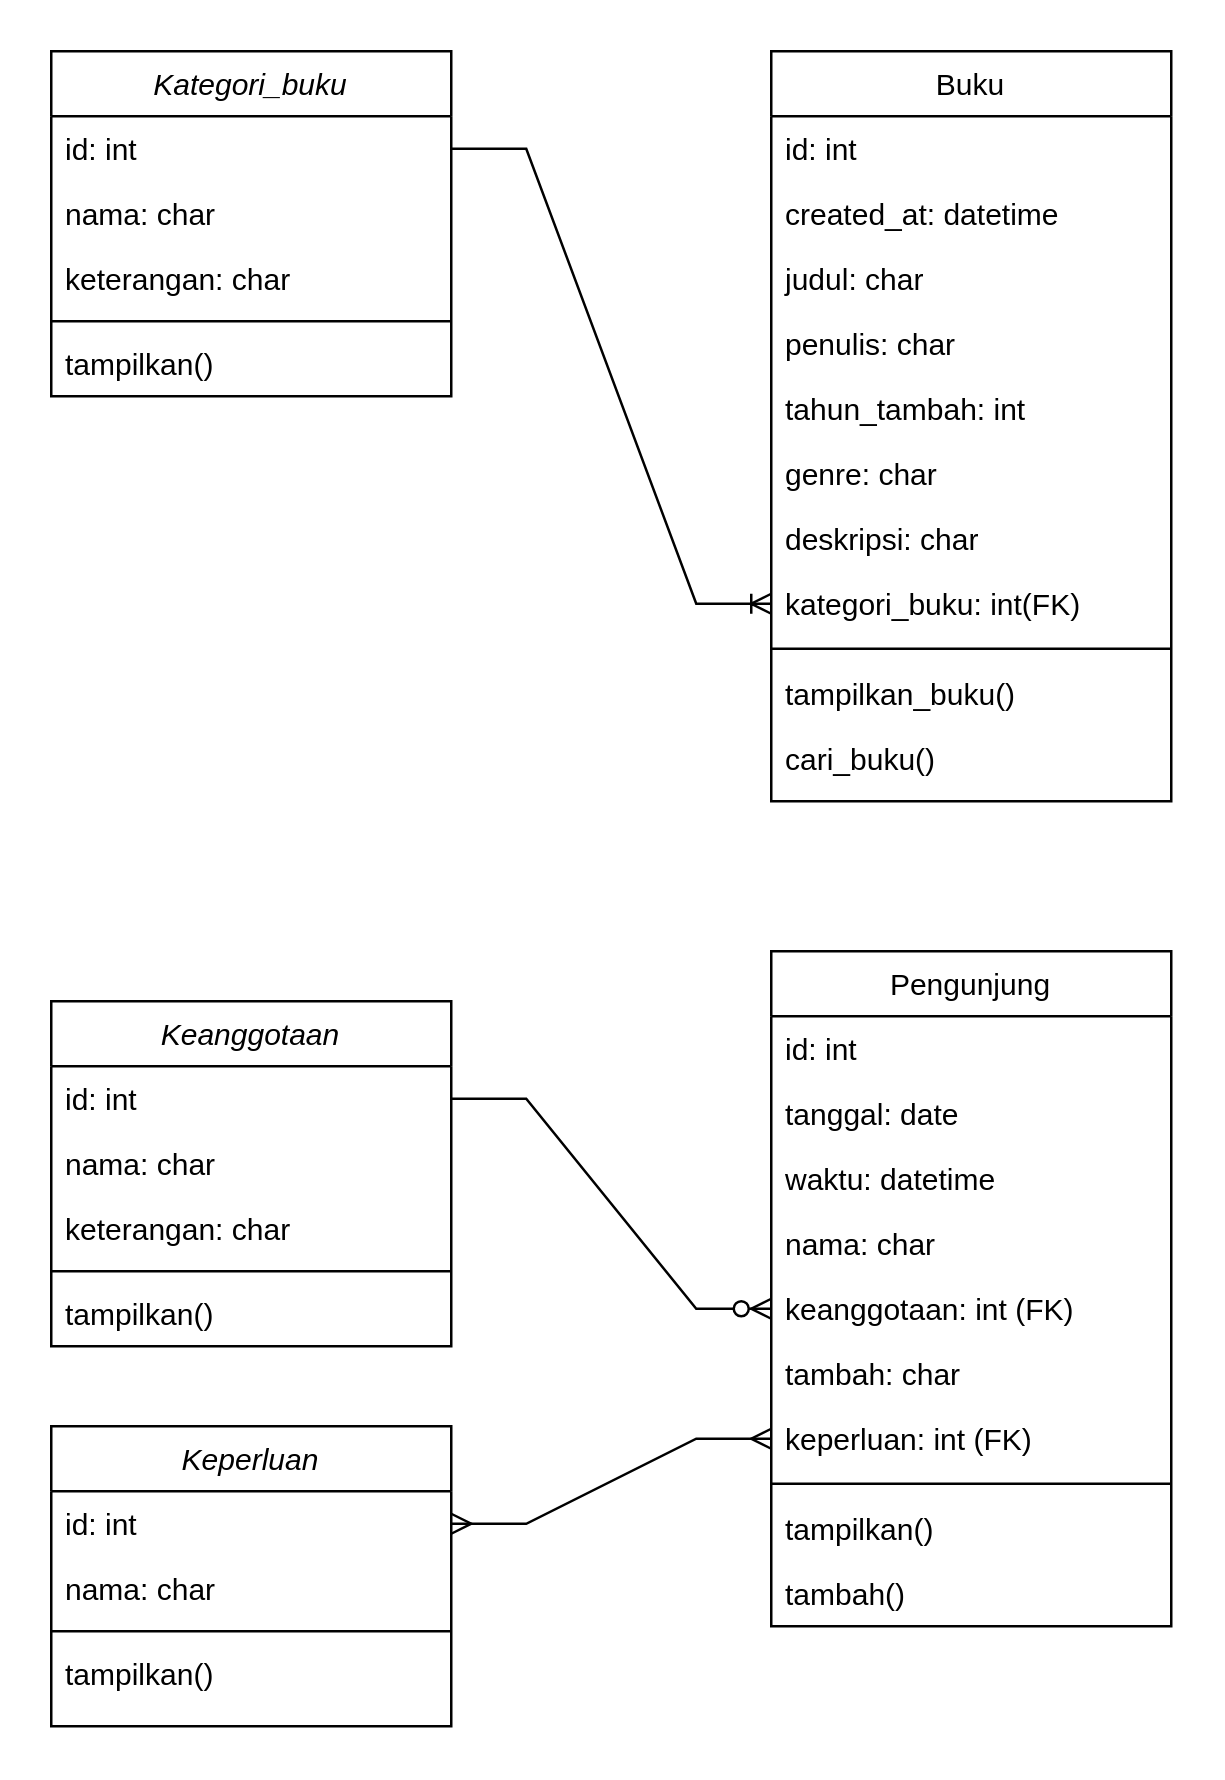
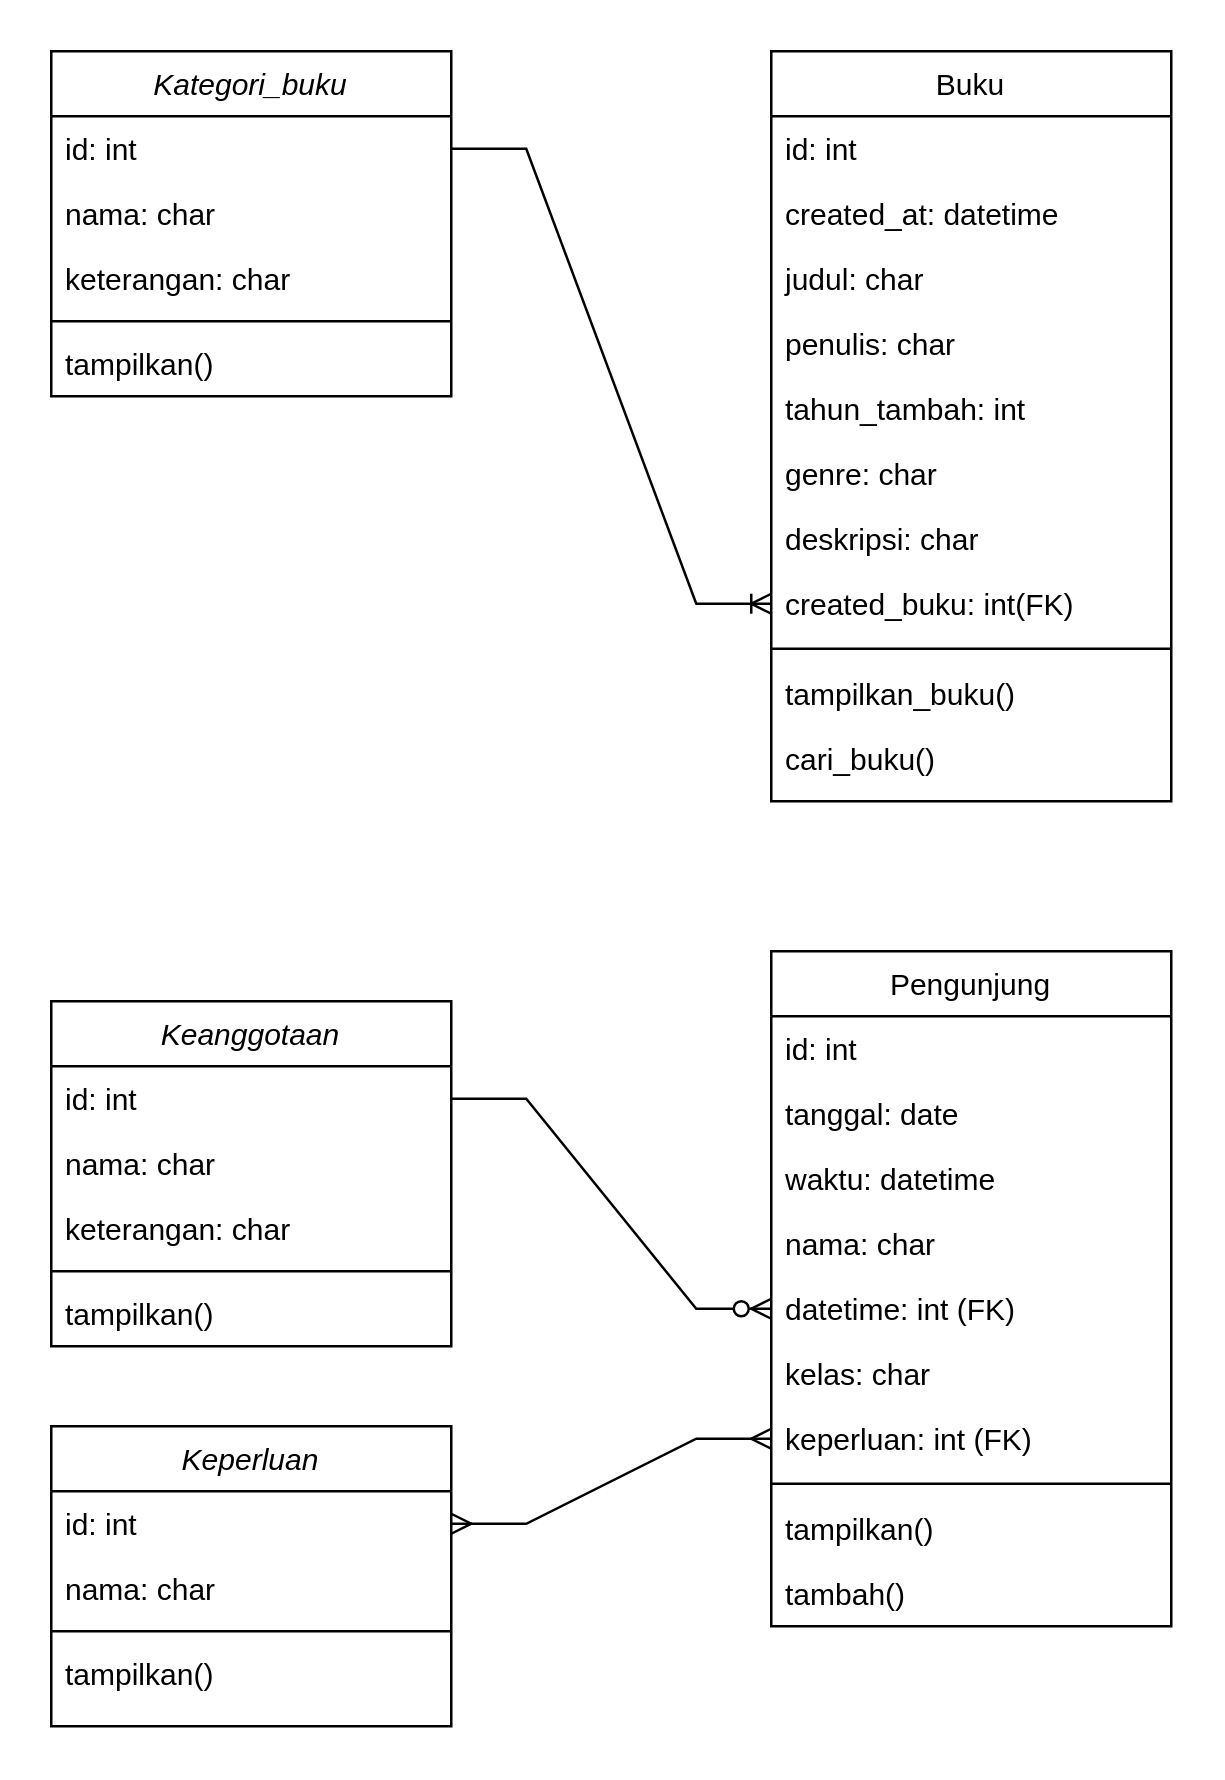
node "kategori_buku: int(FK)": label "kategori_buku: int(FK)" -> "created_buku: int(FK)"
node "keanggotaan: int (FK)": label "keanggotaan: int (FK)" -> "datetime: int (FK)"
node "tambah: char": label "tambah: char" -> "kelas: char"
